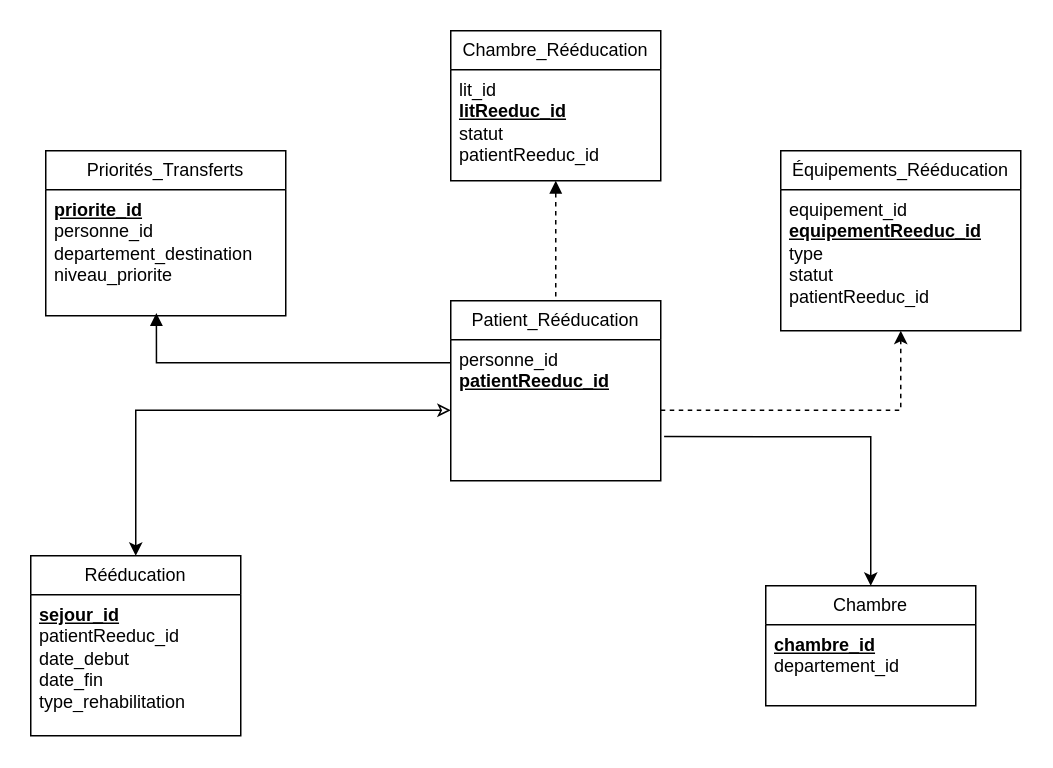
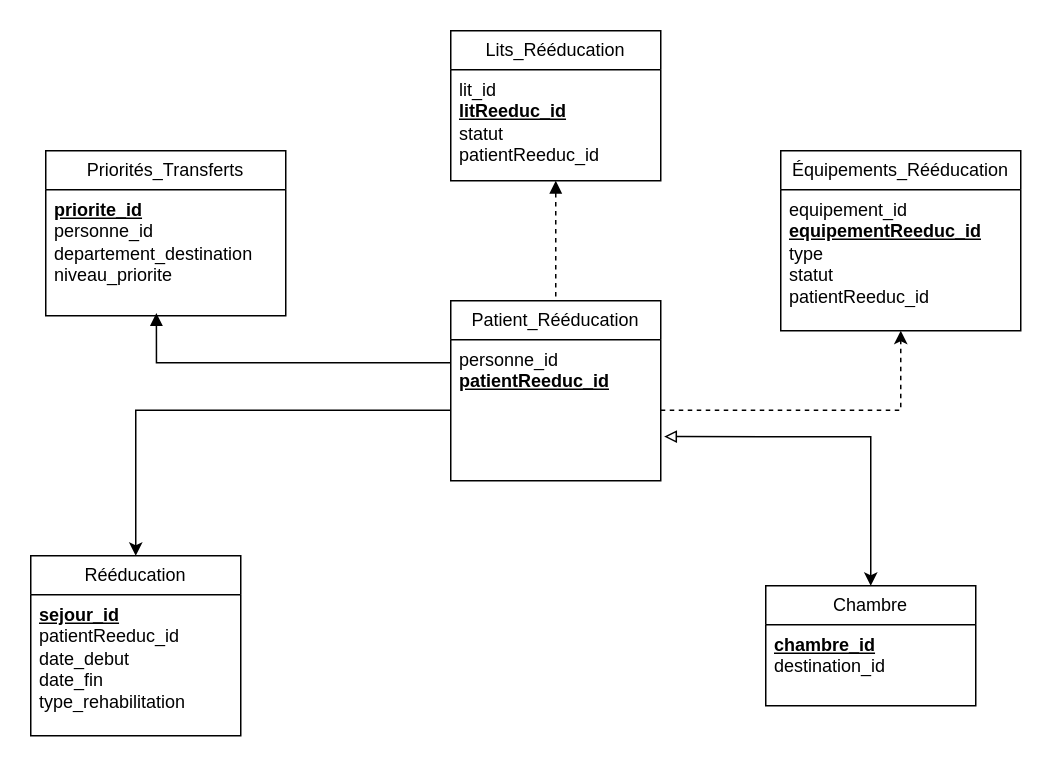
node "Chambre_Rééducation": label "Chambre_Rééducation" -> "Lits_Rééducation"
edge "personne_id patientReeduc_id" -- "Rééducation": arrowhead classic -> none
edge "personne_id patientReeduc_id" -> "Chambre": arrowhead none -> block
node "chambre_id departement_id": label "chambre_id departement_id" -> "chambre_id destination_id"
